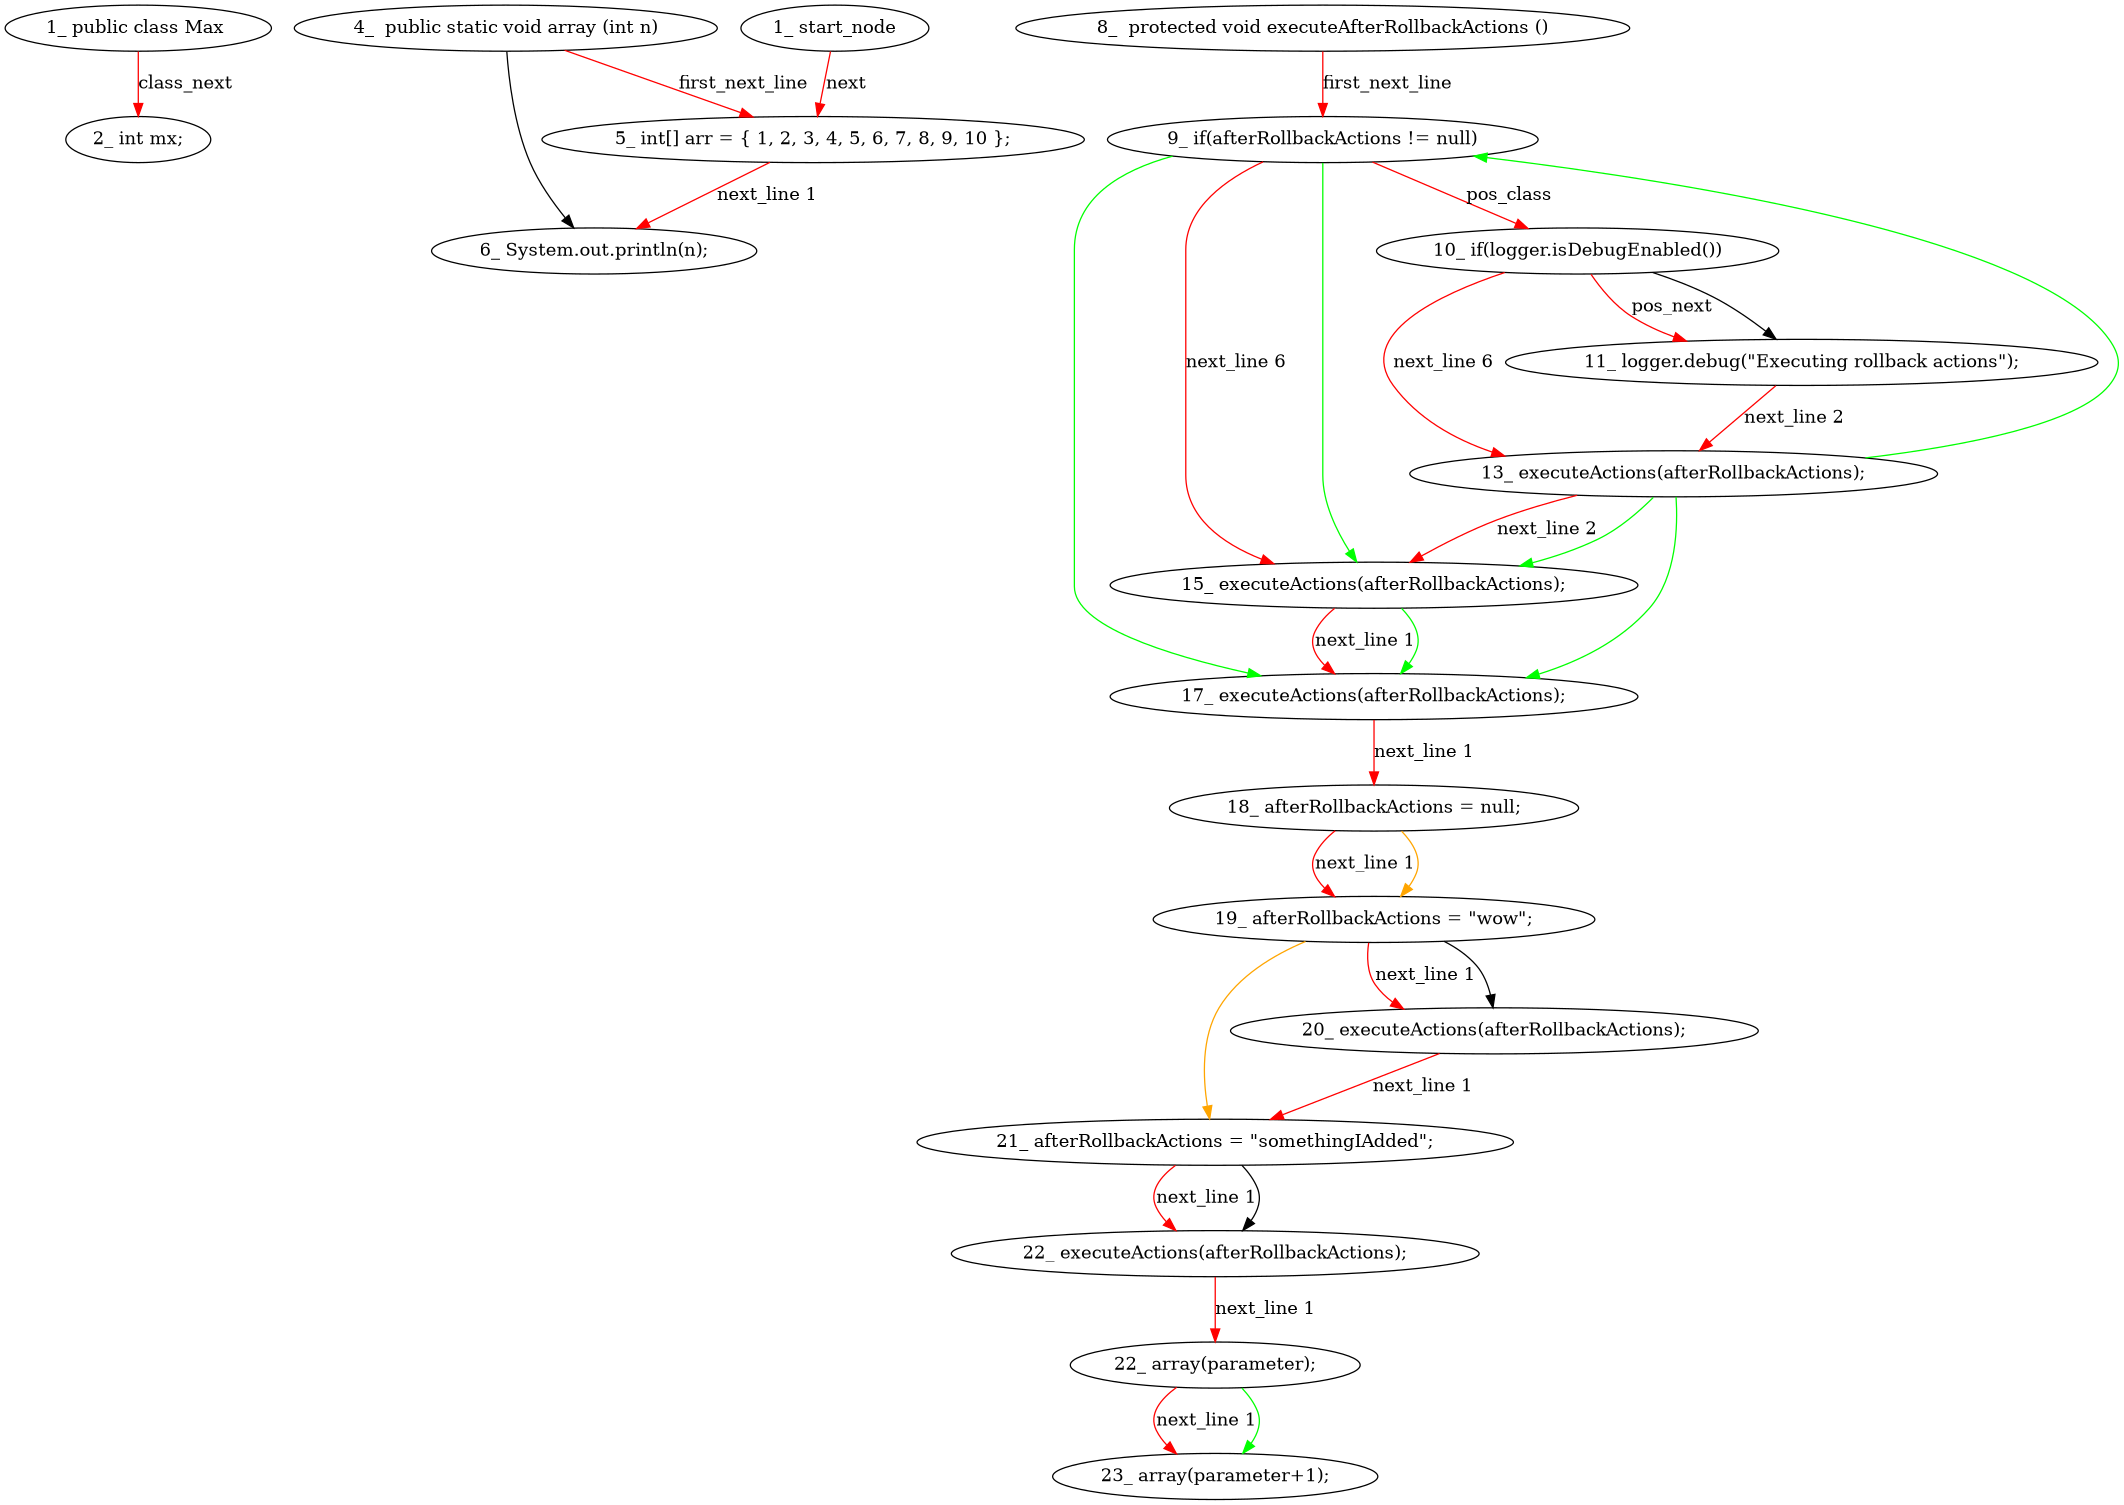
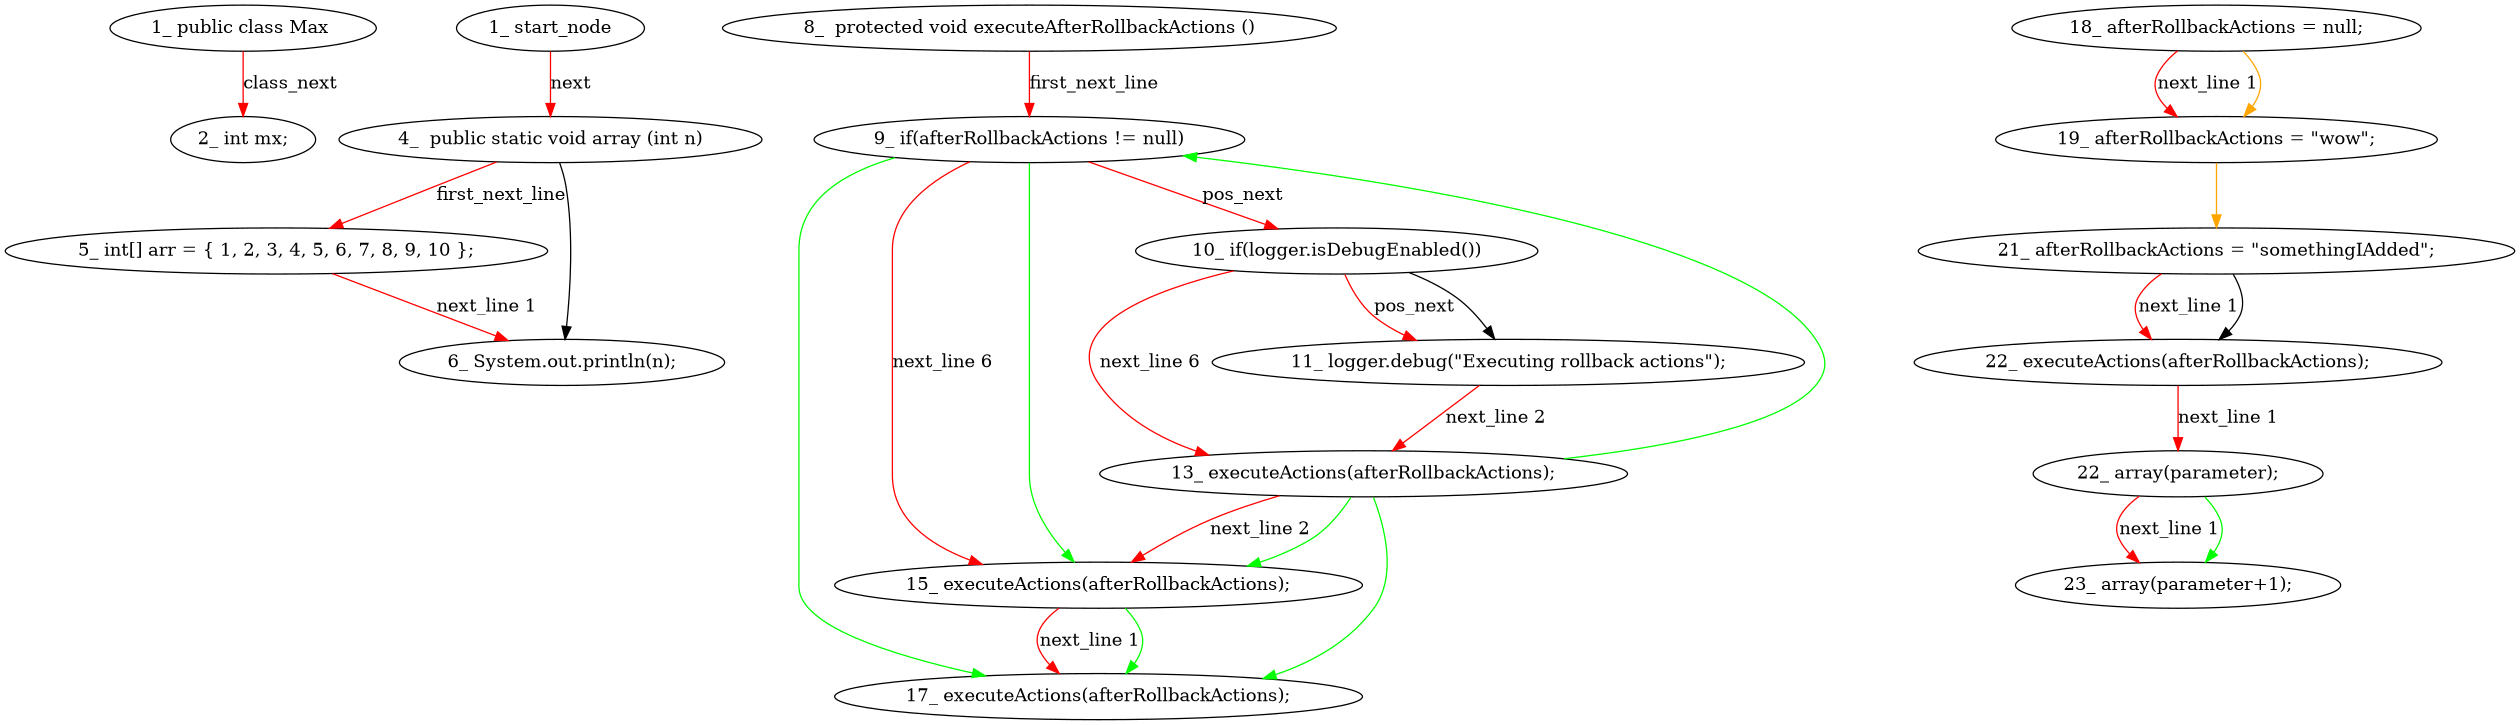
edge "1_ start_node" -> "5_ int[] arr = { 1, 2, 3, 4, 5, 6, 7, 8, 9, 10 };": now "1_ start_node" -> "4_  public static void array (int n)"
edge "9_ if(afterRollbackActions != null)" -> "10_ if(logger.isDebugEnabled())": label "pos_class" -> "pos_next"
edge "17_ executeActions(afterRollbackActions);" -> "18_ afterRollbackActions = null;": removed, label "next_line 1"
node "20_ executeActions(afterRollbackActions);": removed
